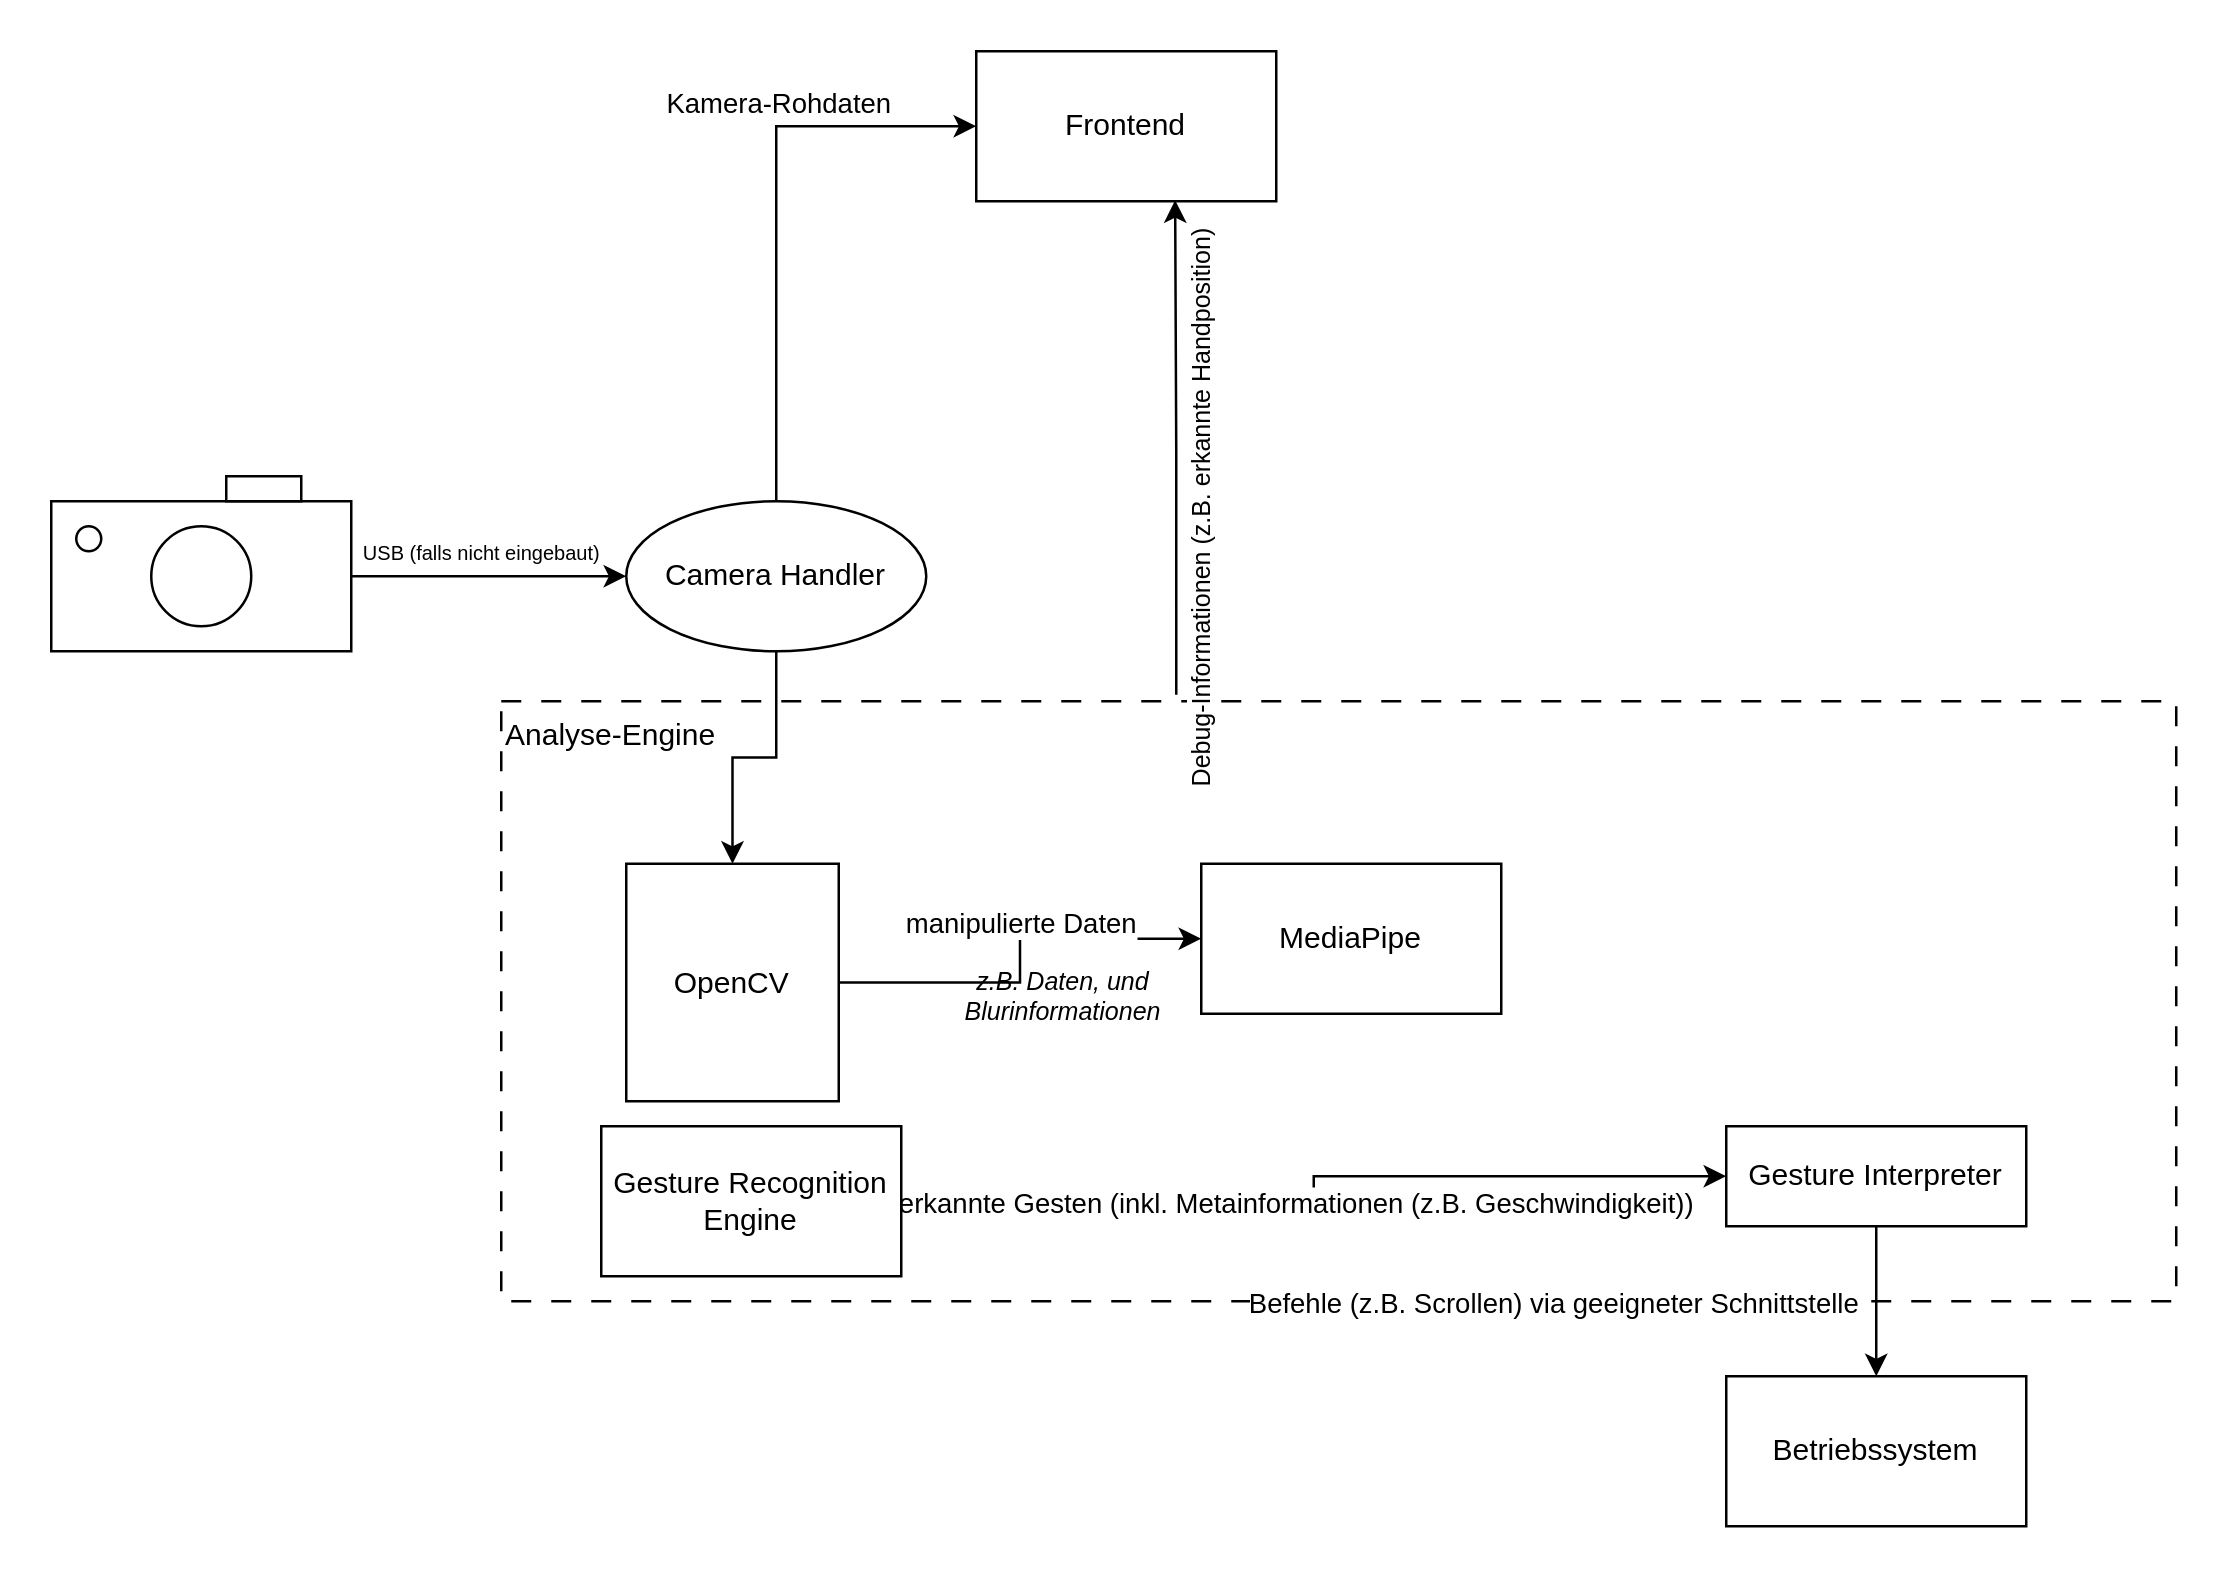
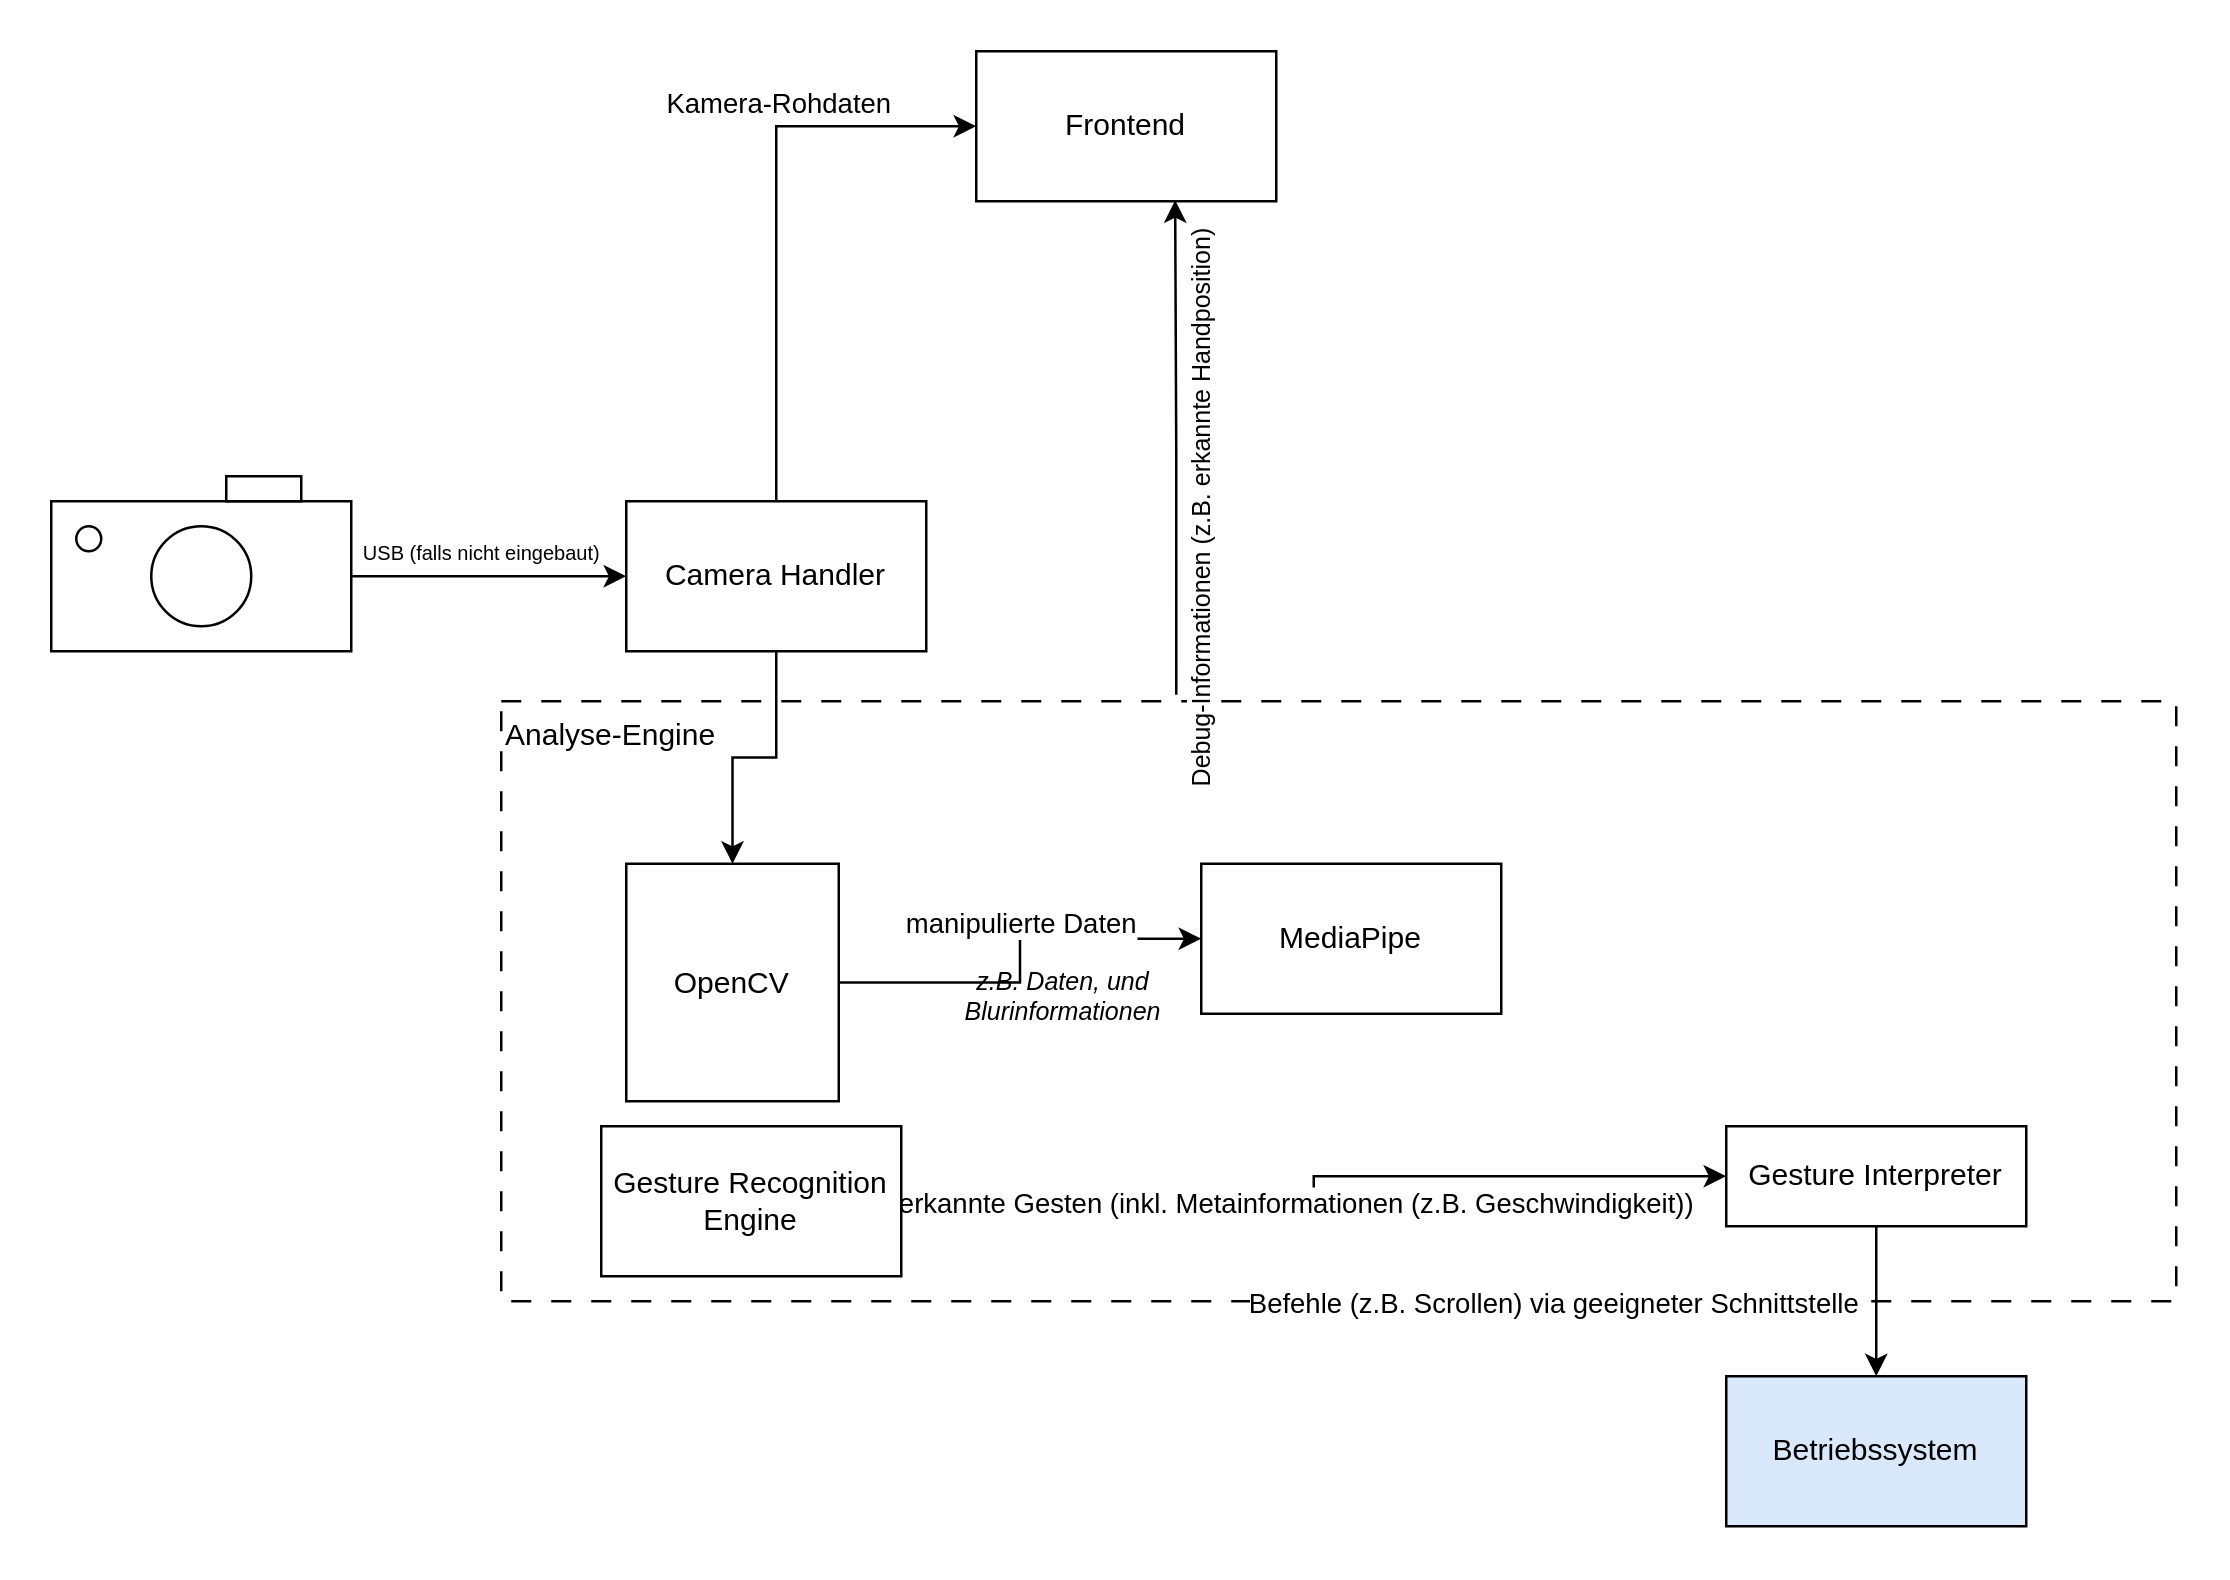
node "Camera Handler": shape ellipse -> rectangle
node "Betriebssystem": fillcolor #ffffff -> #dae8fc
